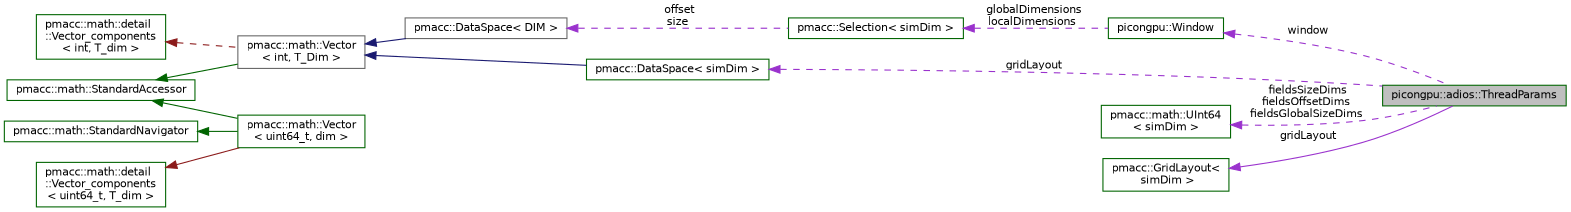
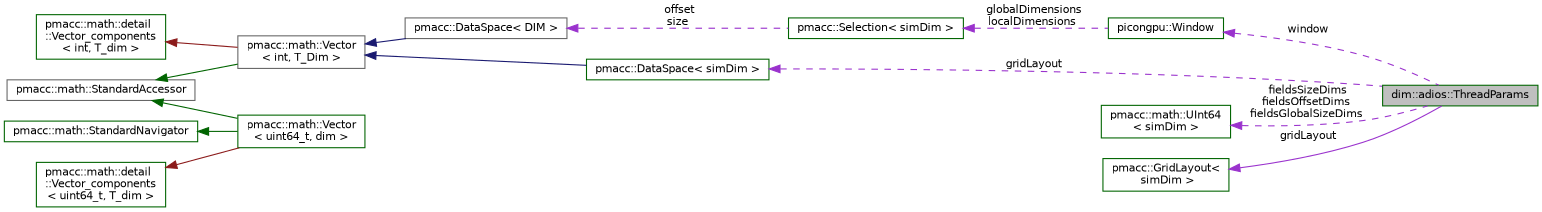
edge "pmacc::math::Vector < int, T_Dim >" -> "pmacc::math::detail ::Vector_components < int, T_dim >": style dashed -> solid
node "pmacc::math::StandardAccessor": color darkgreen -> gray40
node "picongpu::adios::ThreadParams": label "picongpu::adios::ThreadParams" -> "dim::adios::ThreadParams"
